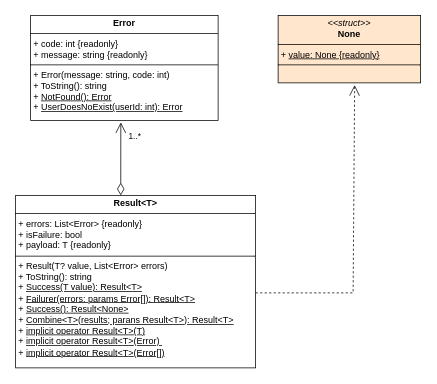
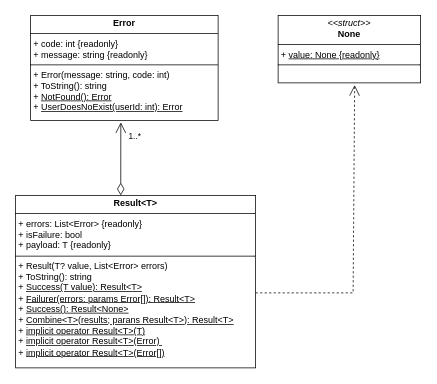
node "<<struct>> None + value: None {readonly}": fillcolor #ffe6cc -> #ffffff
